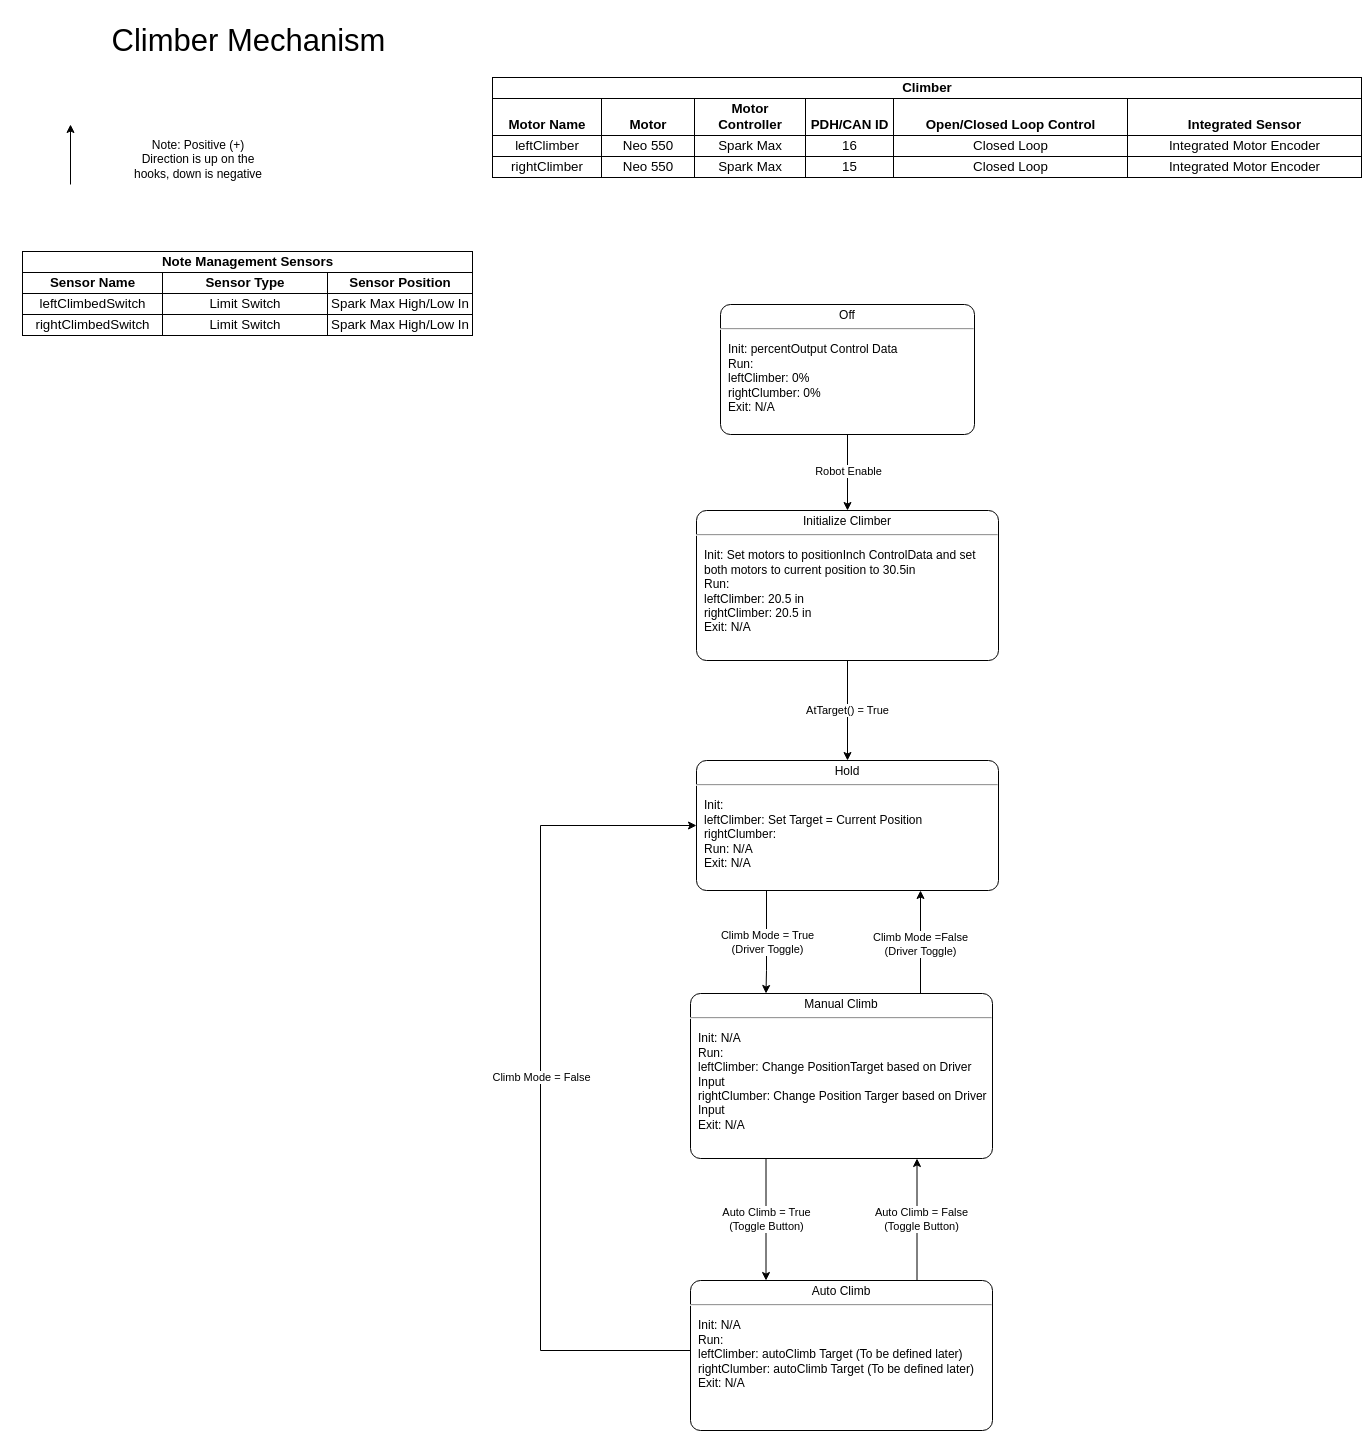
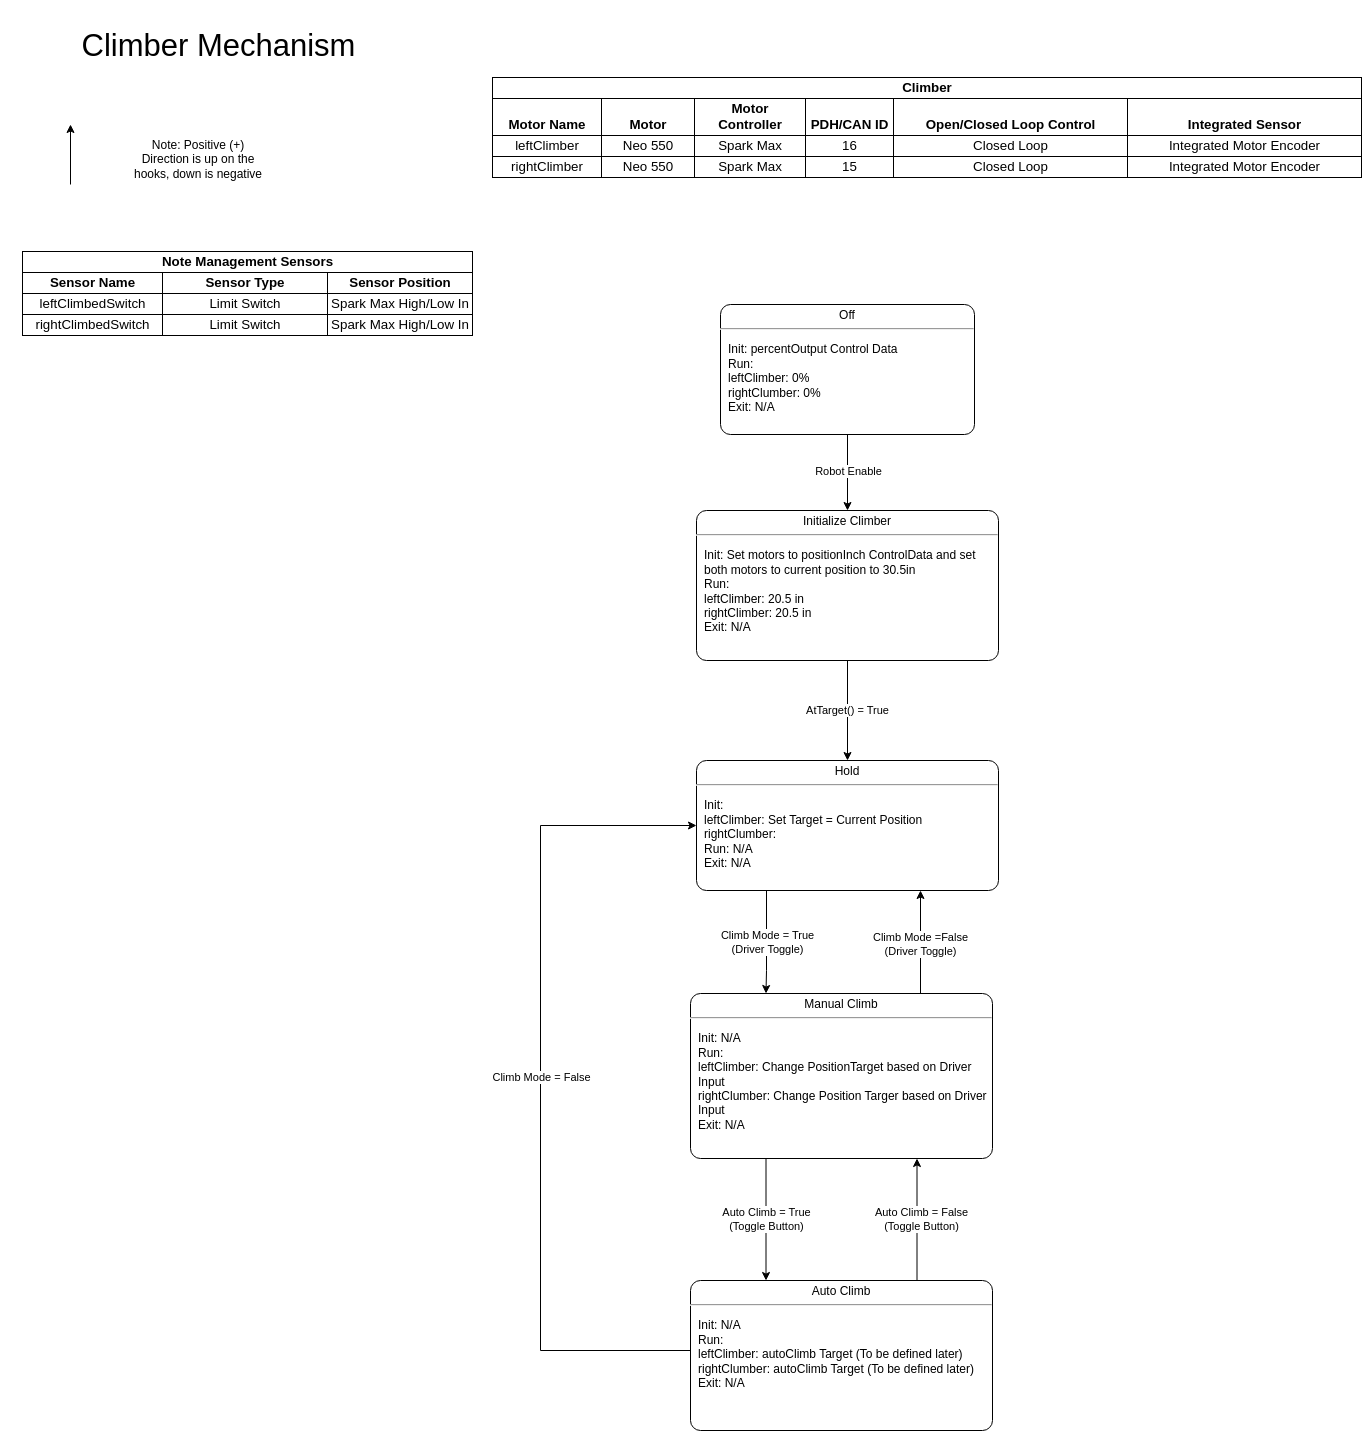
node "Climber Mechanism": moved (249, 41) -> (219, 46)
